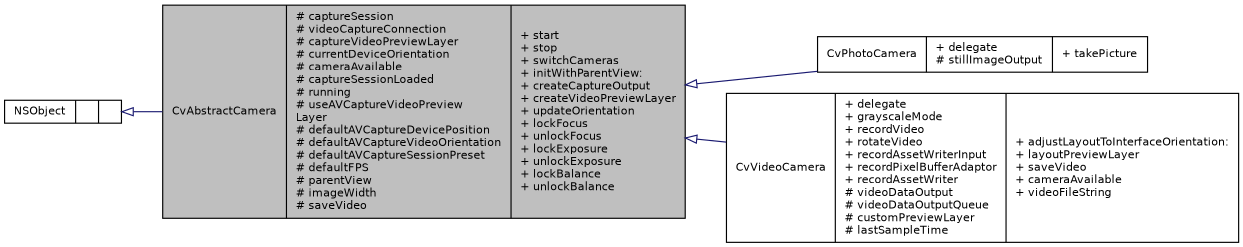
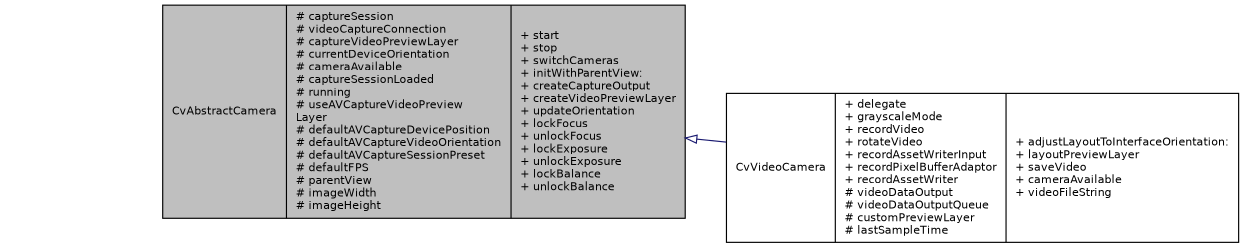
node "CvPhotoCamera": removed
node "NSObject": removed
node "CvAbstractCamera": text "# saveVideo" -> "# imageHeight"
